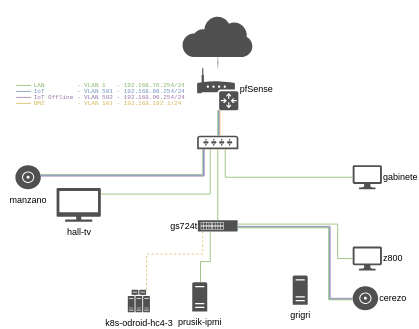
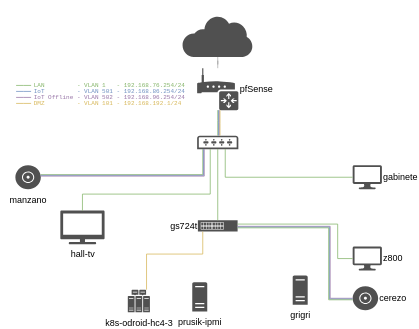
node "hall-tv": moved (79, 205) -> (83, 227)
edge "gs724t" -- "k8s-odroid-hc4-3": style dashed -> solid
edge "gs724t" -- "prusik-ipmi": removed
